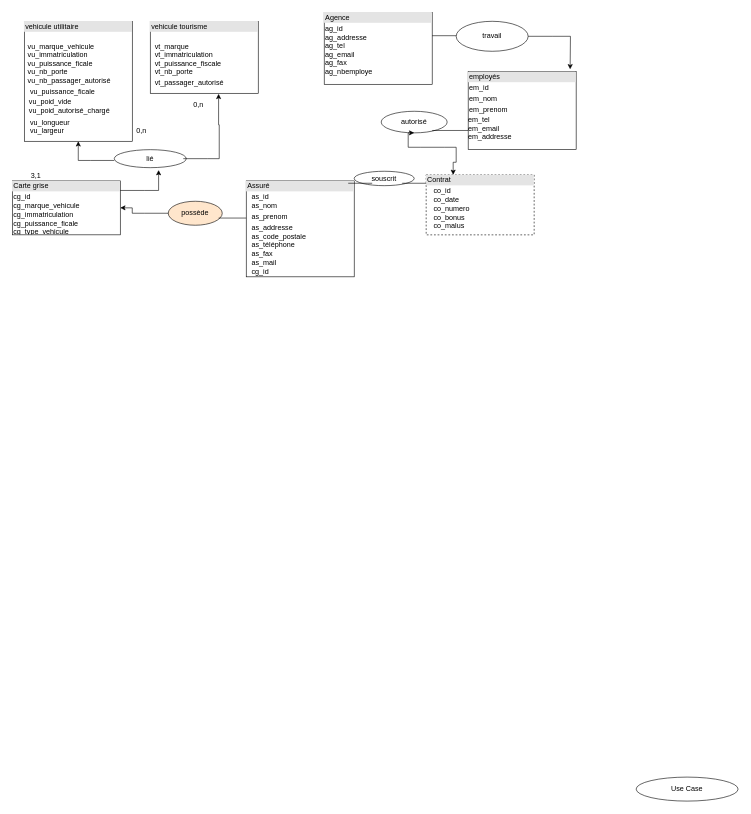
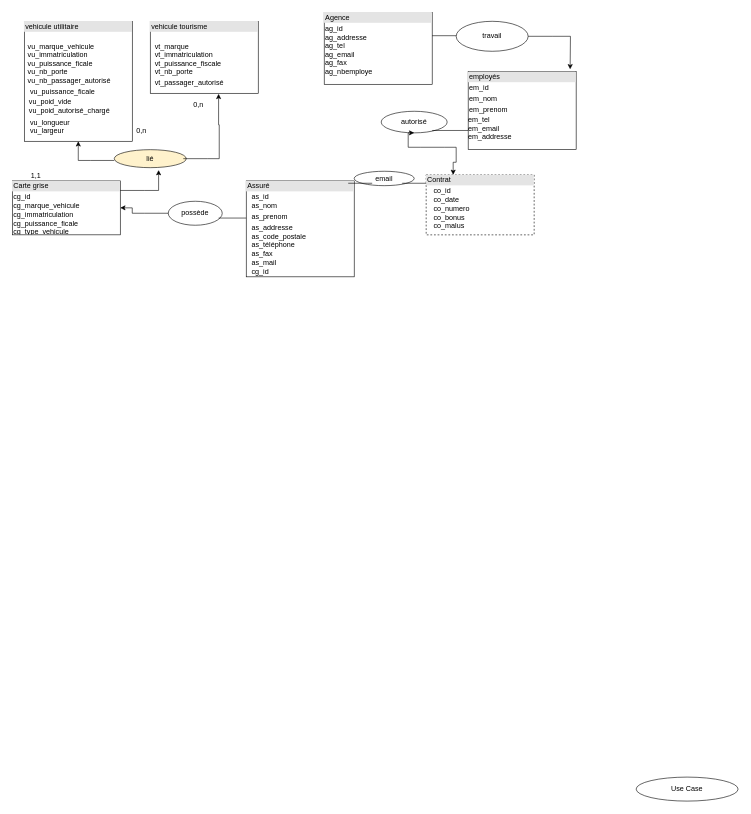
node "lié": fillcolor #ffffff -> #fff2cc
node "3,1": label "3,1" -> "1,1"
node "souscrit": label "souscrit" -> "email"
node "possède": fillcolor #ffe6cc -> #ffffff
